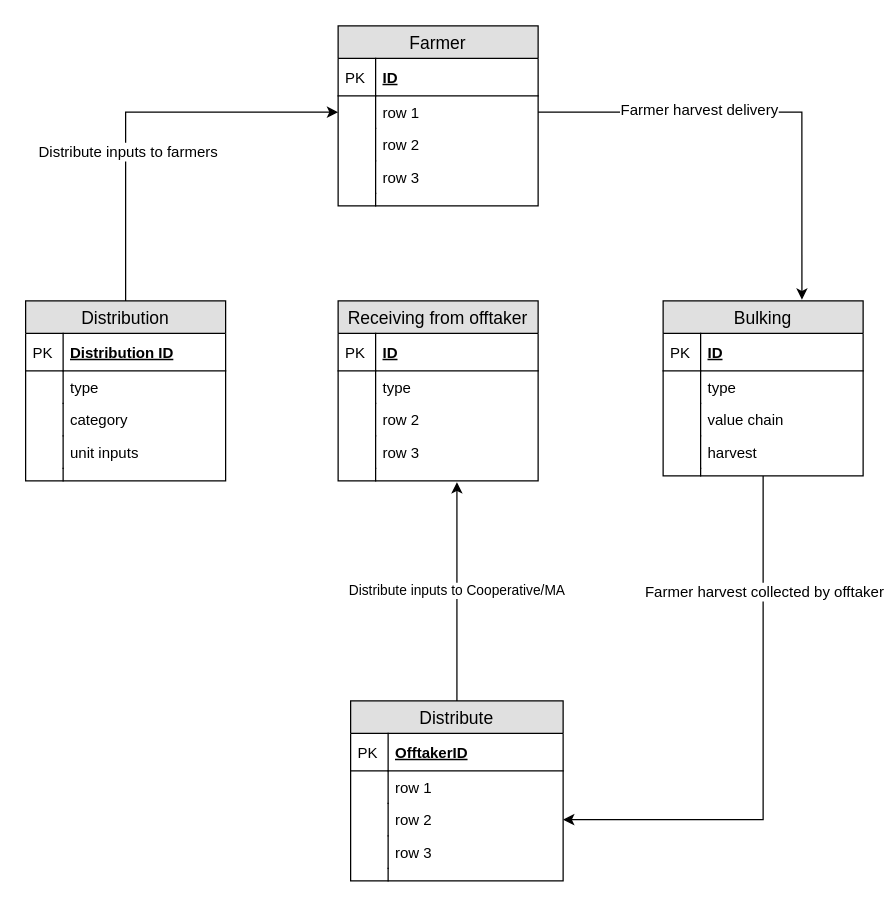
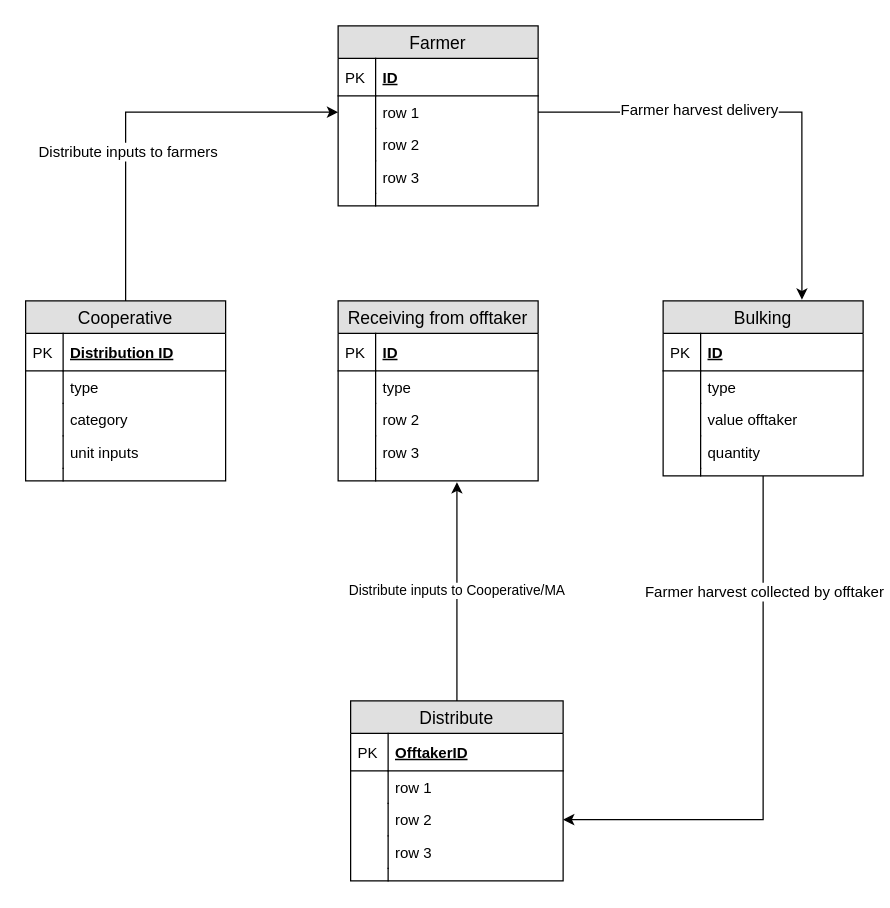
node "Distribution": label "Distribution" -> "Cooperative"
node "value chain": label "value chain" -> "value offtaker"
node "harvest": label "harvest" -> "quantity"
